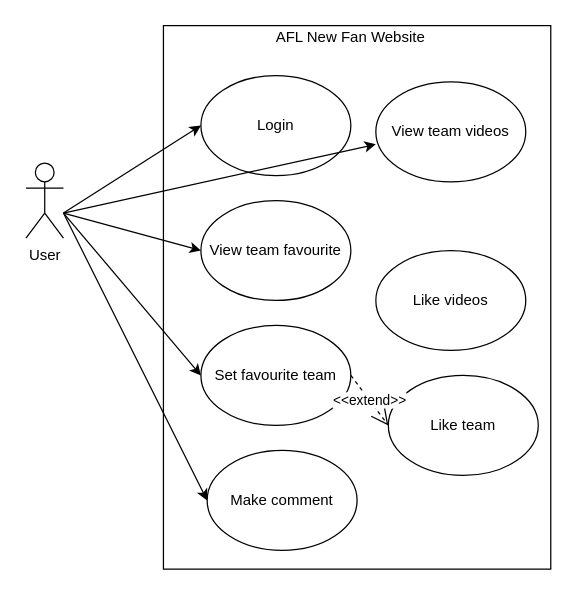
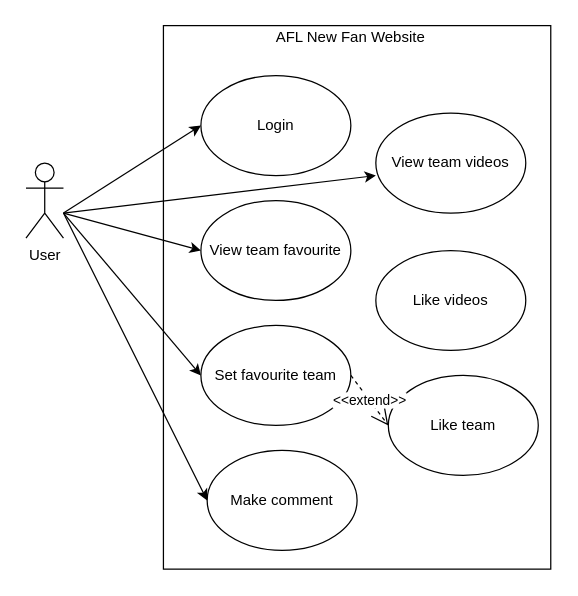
node "View team videos": moved (451, 132) -> (451, 163)
